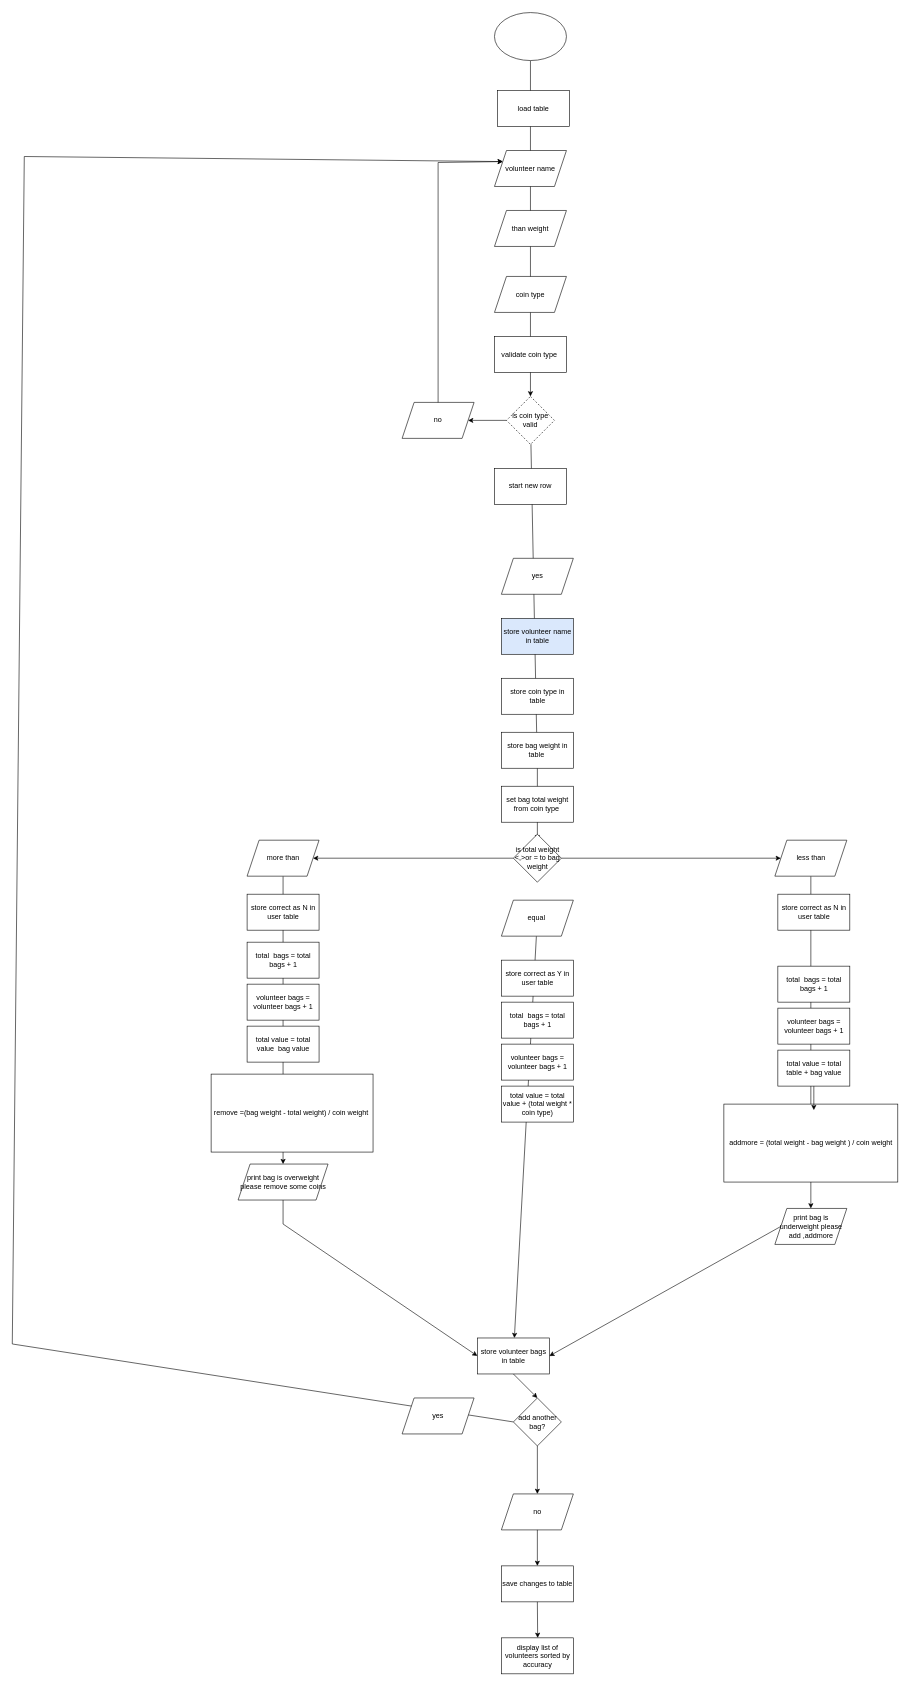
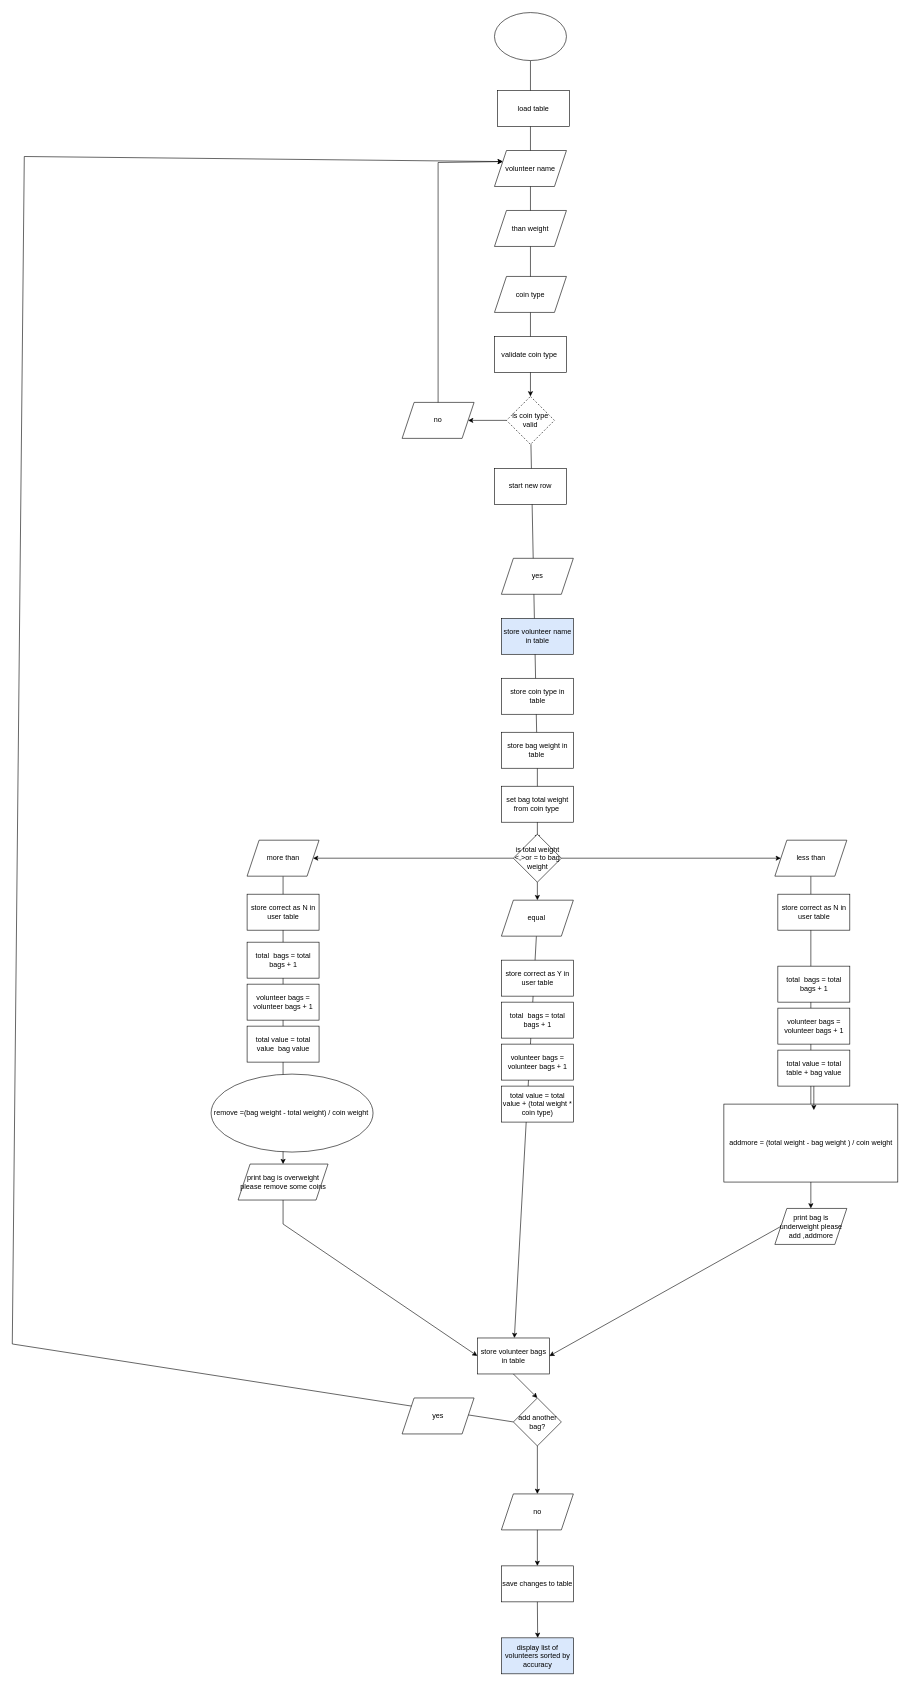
edge "is total weight <,>or = to bag weight" -> "equal": added
node "remove =(bag weight - total weight) / coin weight": shape rectangle -> ellipse
node "display list of volunteers sorted by accuracy": fillcolor #ffffff -> #dae8fc
